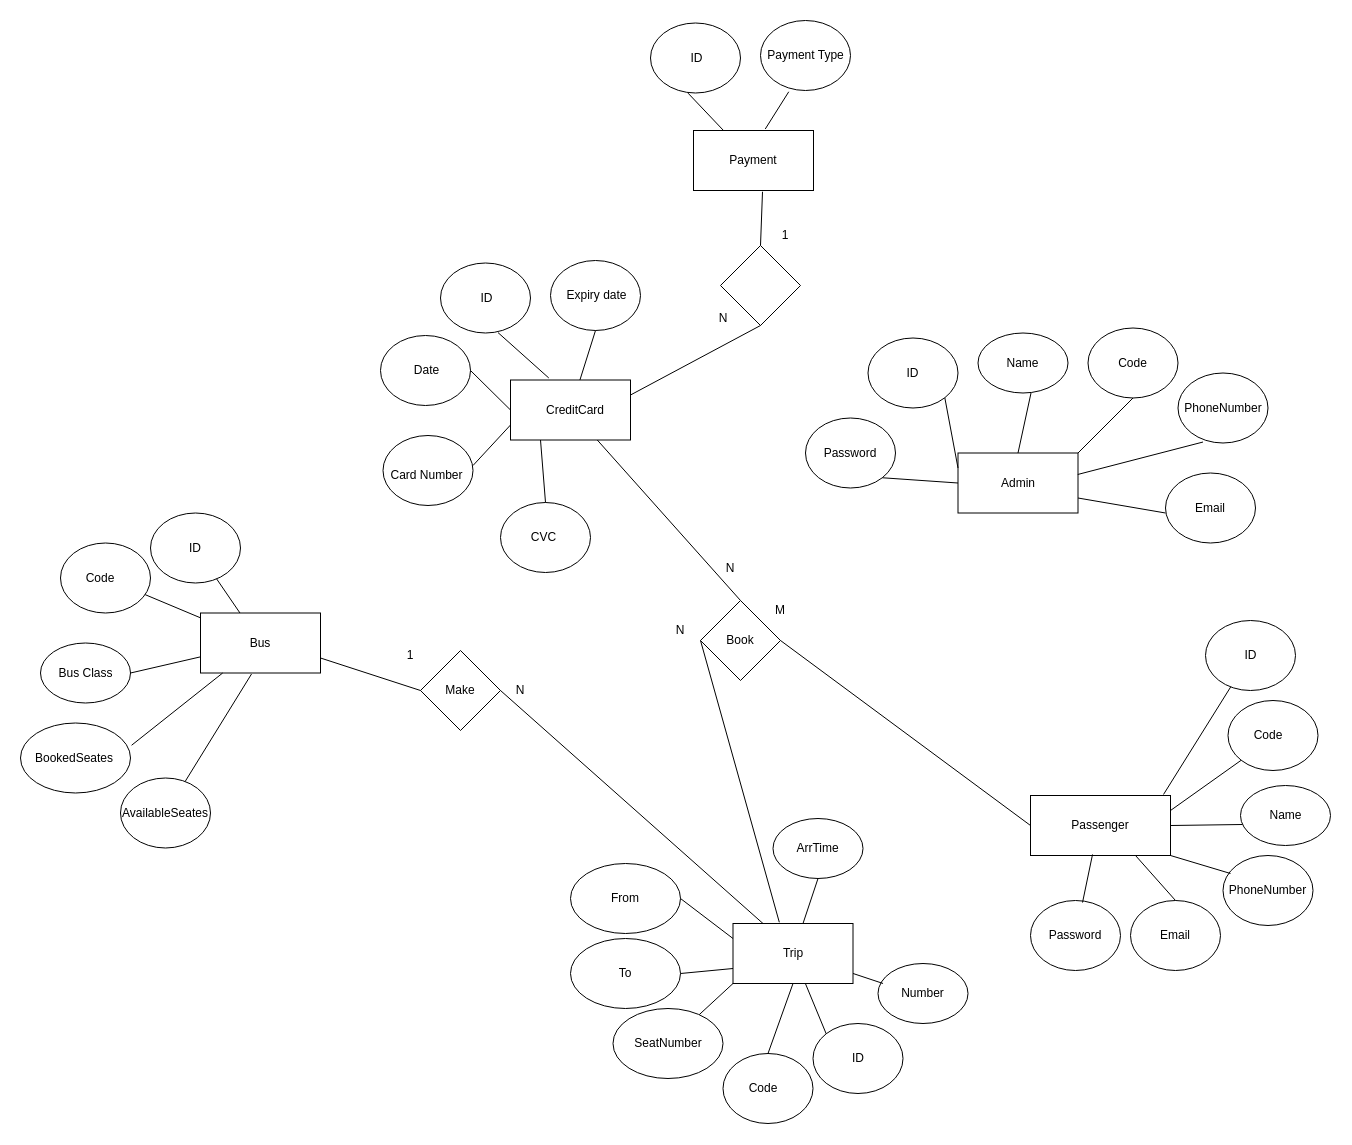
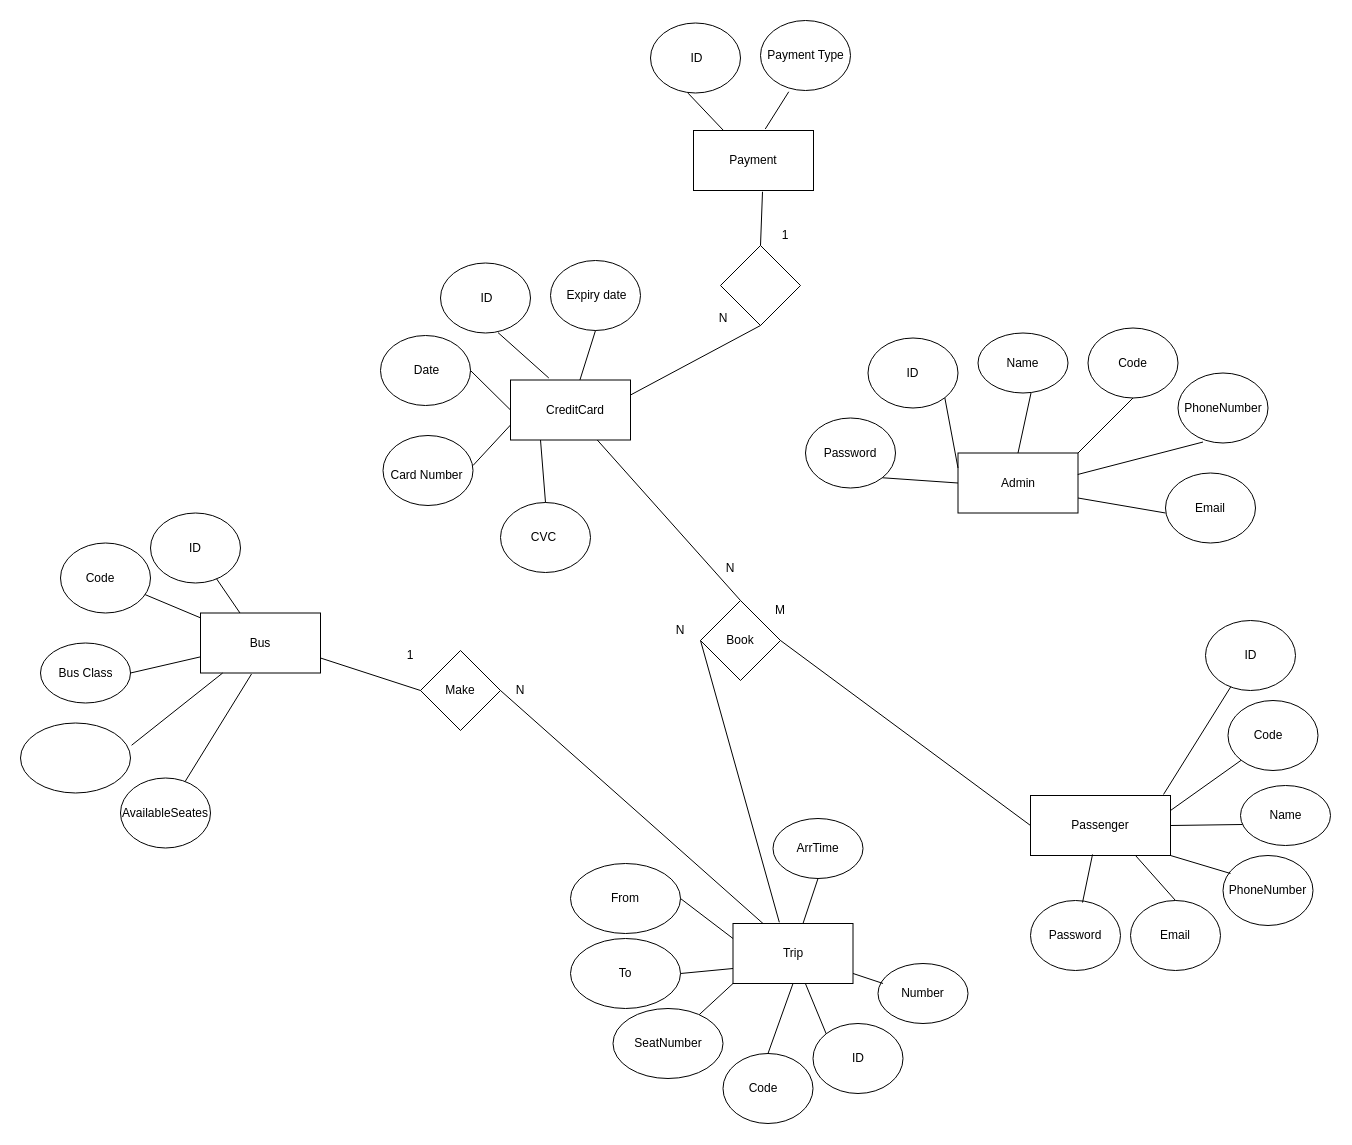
node "BookedSeates": removed
